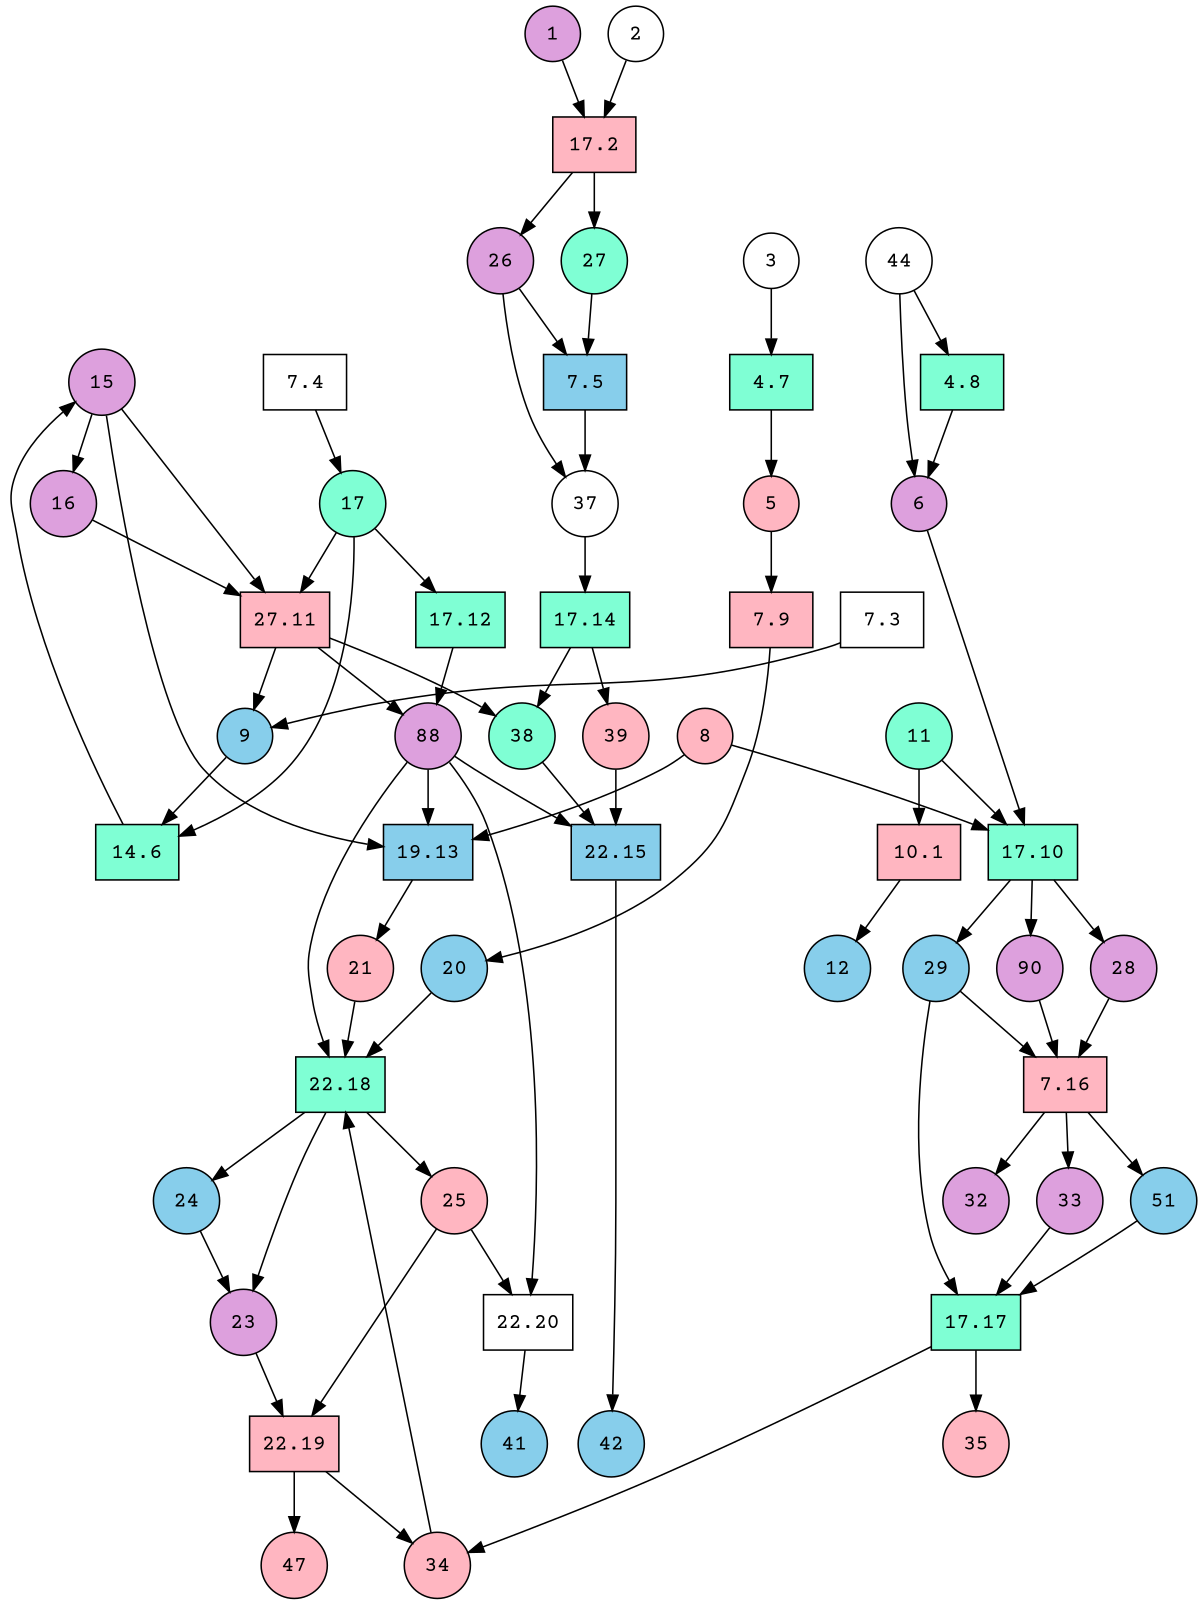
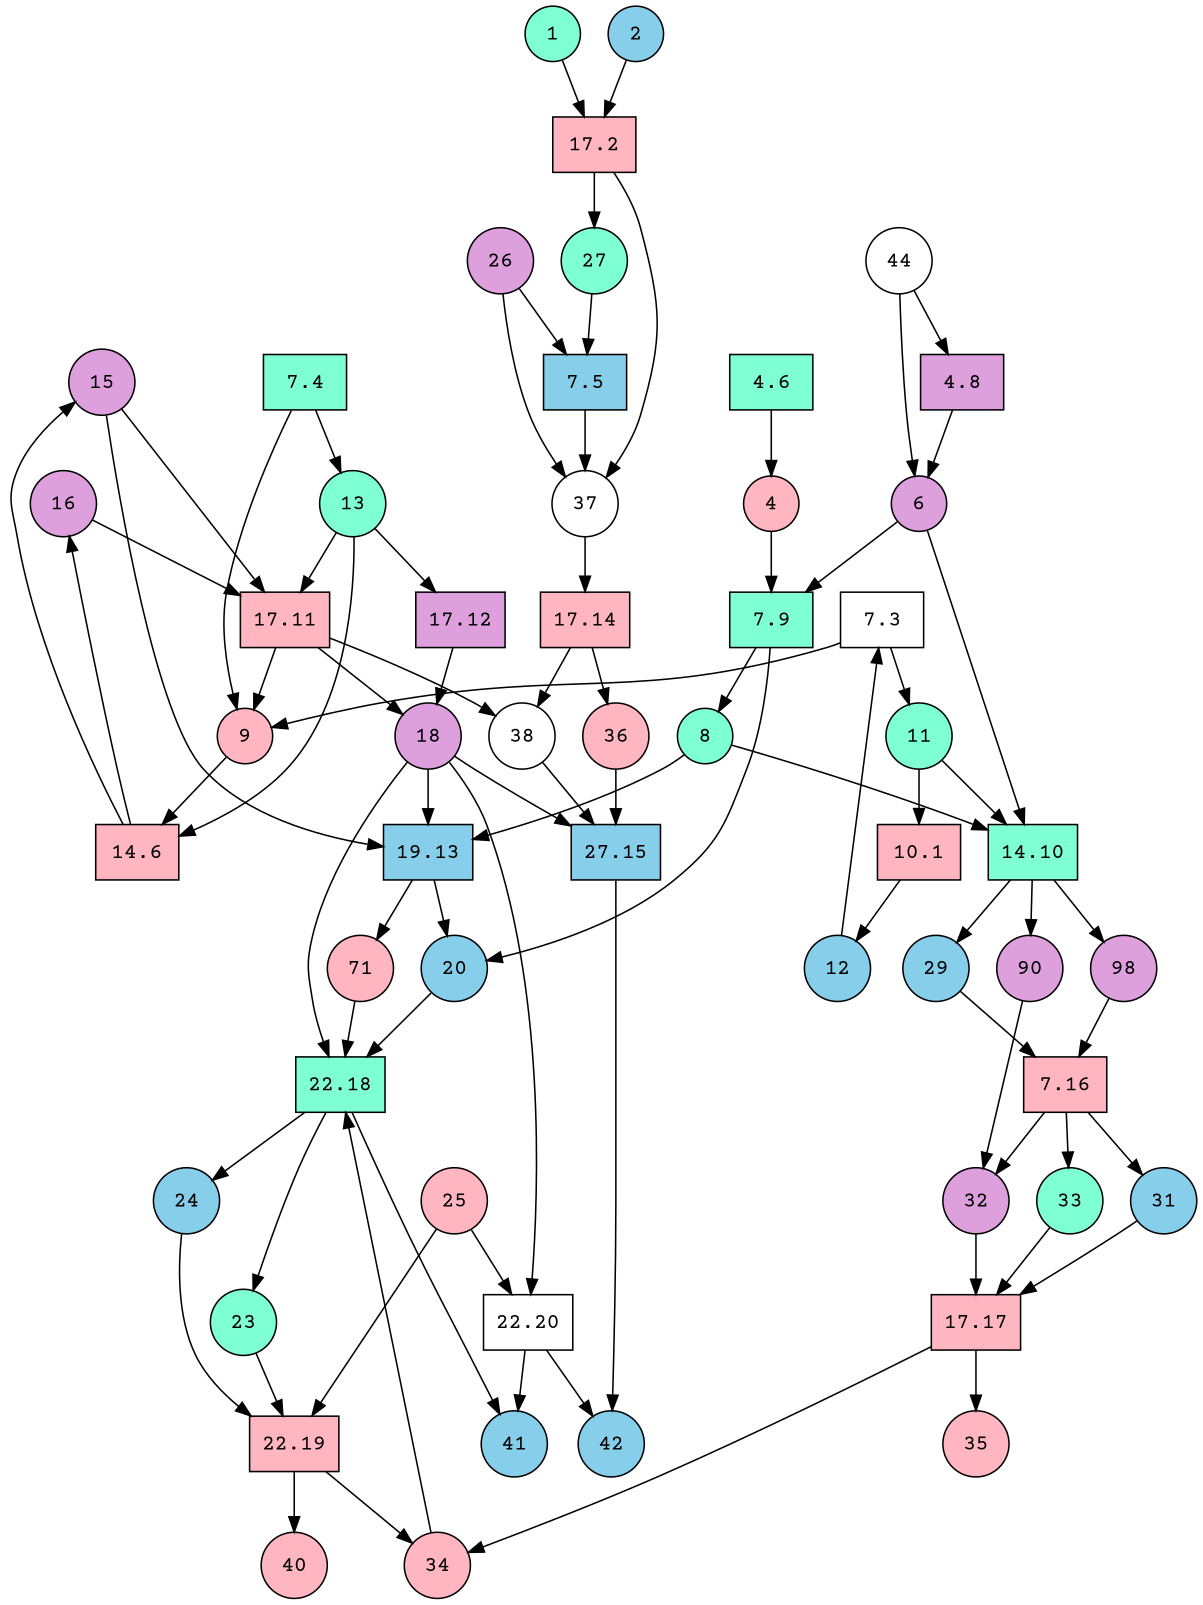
node "1": fillcolor plum -> aquamarine
node "2": fillcolor white -> skyblue
edge "17.2" -> "26": now "17.2" -> "37"
node "3": removed
node "7.4": fillcolor white -> aquamarine
node "4.7": label "4.7" -> "4.6"
node "4.8": fillcolor aquamarine -> plum
edge "15" -> "16": now "14.6" -> "16"
node "17": label "17" -> "13"
node "5": label "5" -> "4"
edge "7.4" -> "9": added
edge "6" -> "7.9": added
node "27.11": label "27.11" -> "17.11"
node "17.12": fillcolor aquamarine -> plum
node "17.14": fillcolor aquamarine -> lightpink
node "7.9": fillcolor lightpink -> aquamarine
edge "7.3" -> "11": added
edge "7.9" -> "8": added
node "9": fillcolor skyblue -> lightpink
node "88": label "88" -> "18"
node "38": fillcolor aquamarine -> white
node "39": label "39" -> "36"
node "8": fillcolor lightpink -> aquamarine
edge "12" -> "7.3": added
node "14.6": fillcolor aquamarine -> lightpink
node "22.15": label "22.15" -> "27.15"
node "17.10": label "17.10" -> "14.10"
edge "19.13" -> "20": added
node "21": label "21" -> "71"
node "28": label "28" -> "98"
edge "90" -> "7.16": now "90" -> "32"
edge "22.18" -> "25": now "22.18" -> "41"
edge "29" -> "17.17": now "32" -> "17.17"
node "33": fillcolor plum -> aquamarine
node "51": label "51" -> "31"
edge "24" -> "23": now "24" -> "22.19"
node "23": fillcolor plum -> aquamarine
node "17.17": fillcolor aquamarine -> lightpink
edge "22.20" -> "42": added
node "47": label "47" -> "40"
